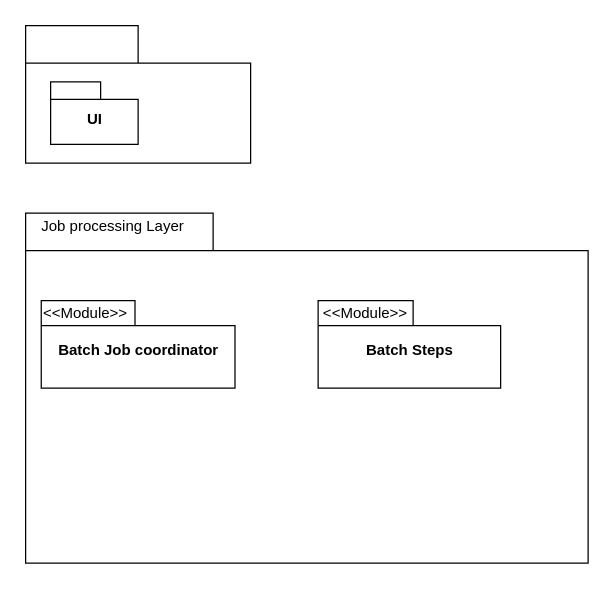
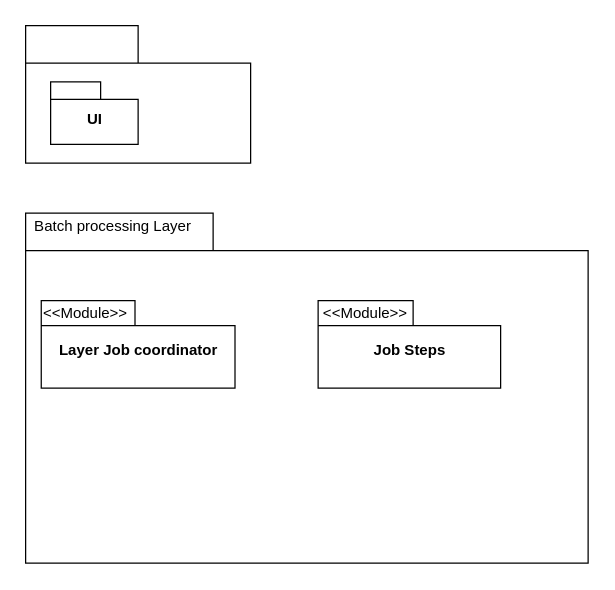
node "Job processing Layer": label "Job processing Layer" -> "Batch processing Layer"
node "Batch Job coordinator": label "Batch Job coordinator" -> "Layer Job coordinator"
node "Batch Steps": label "Batch Steps" -> "Job Steps"
